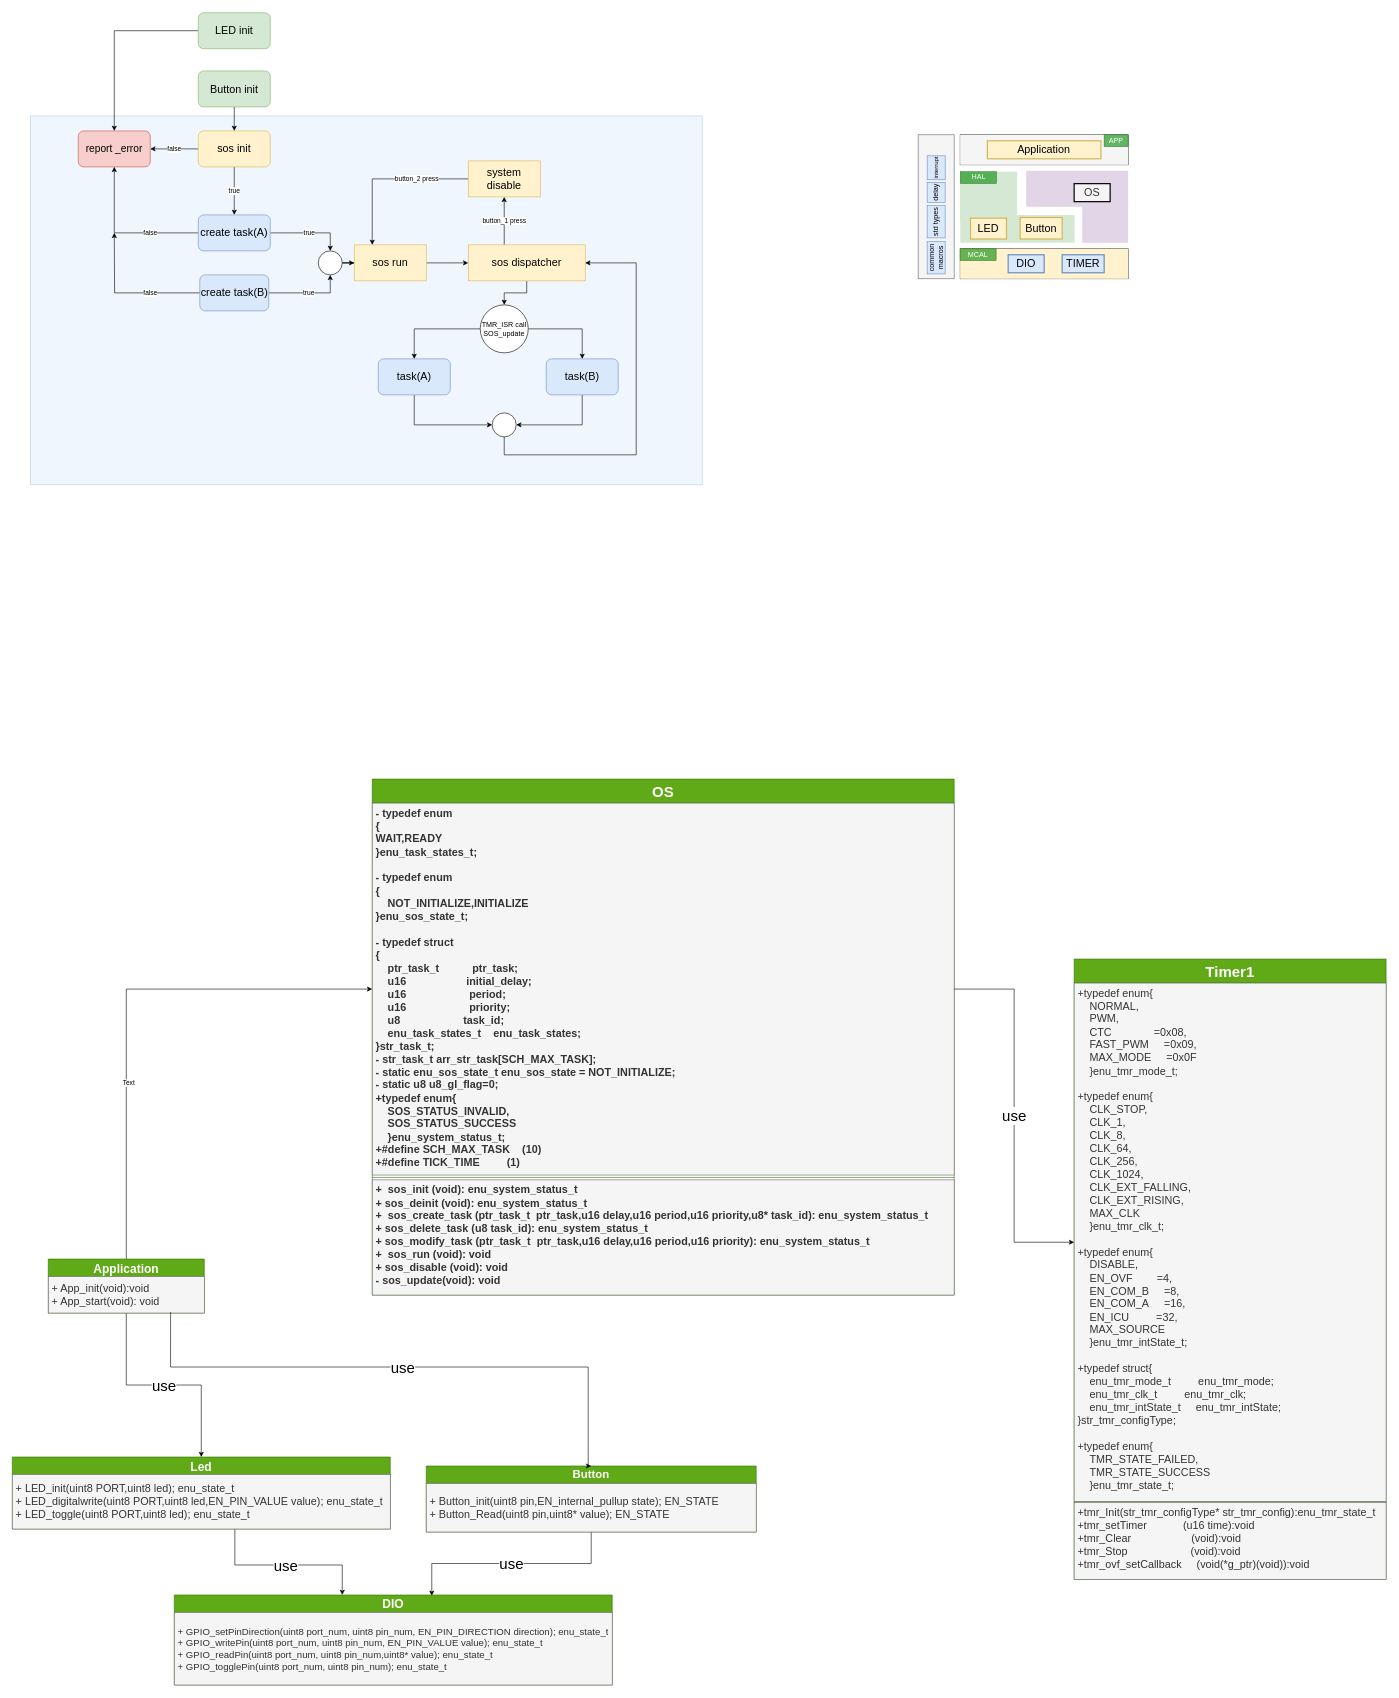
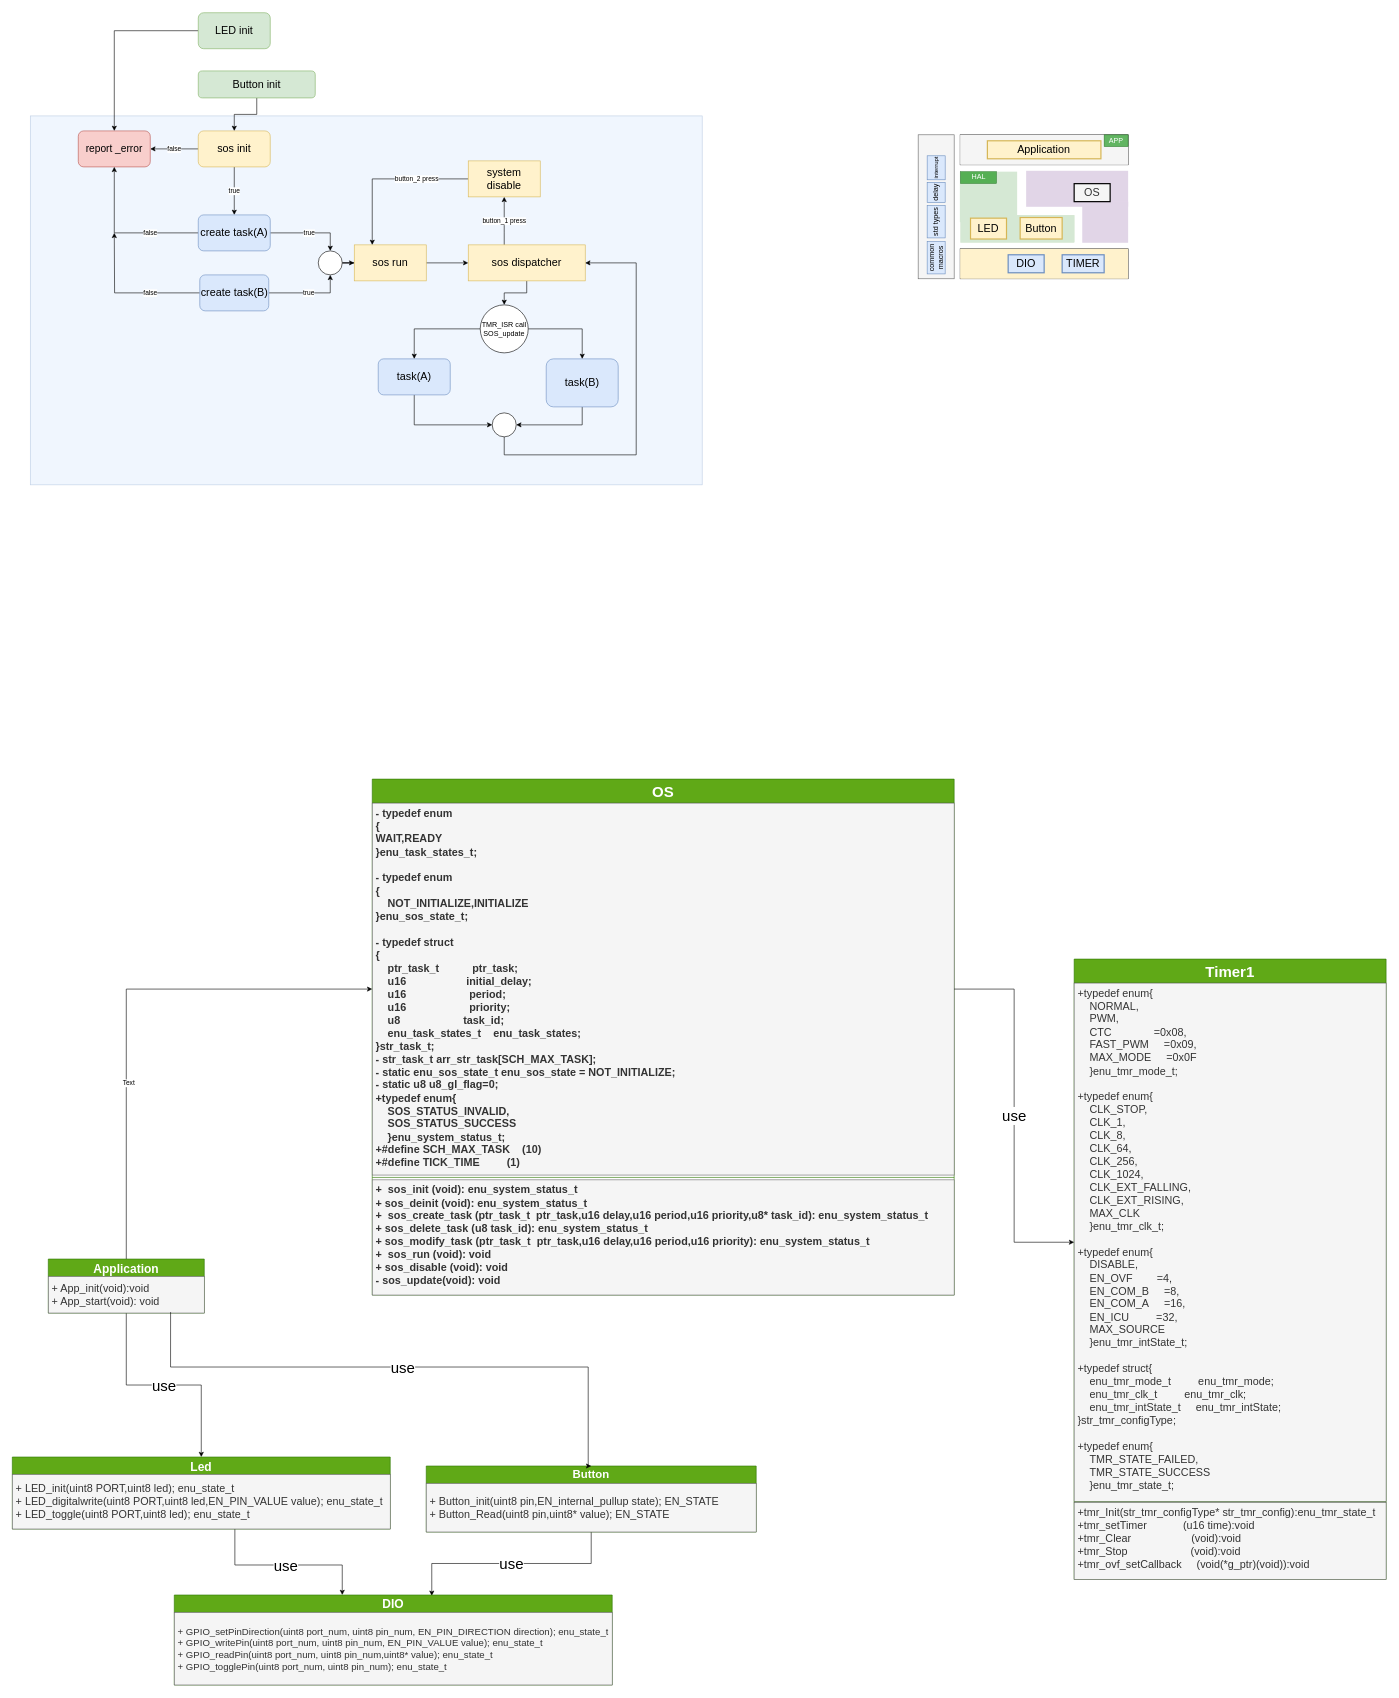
node "Button init": size 72x36 -> 117x27
node "MCAL": removed
node "task(B)": size 72x36 -> 72x48
